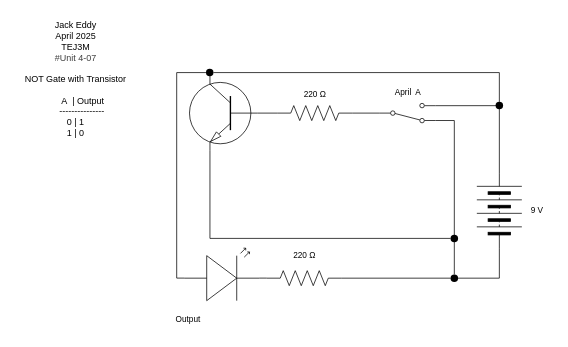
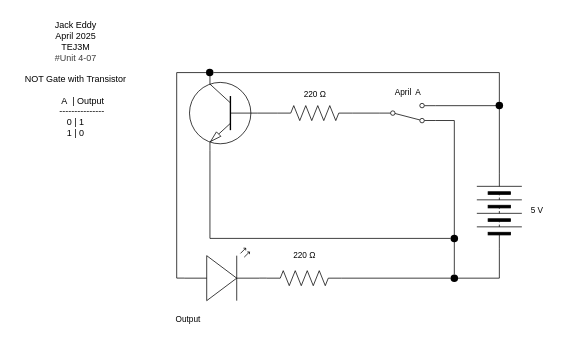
node "9 V": label "9 V" -> "5 V"
